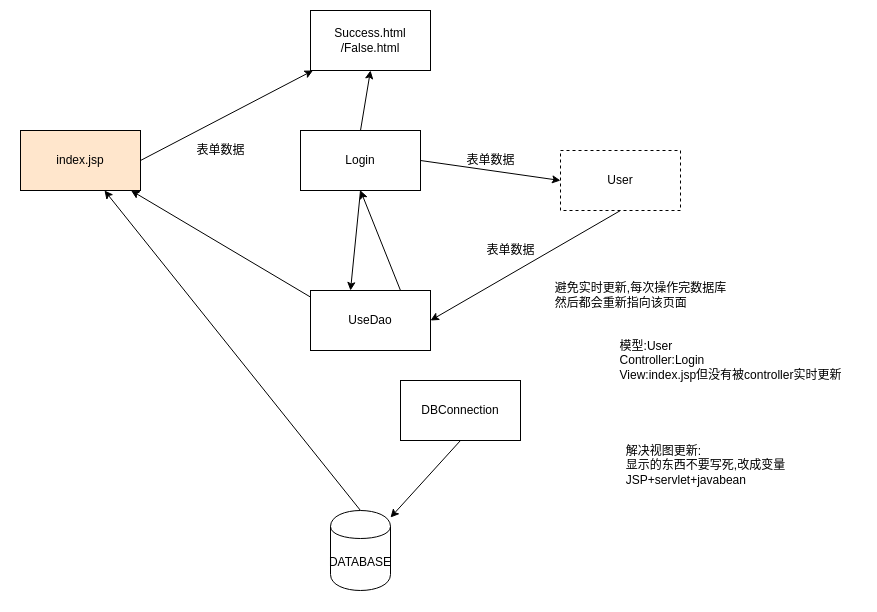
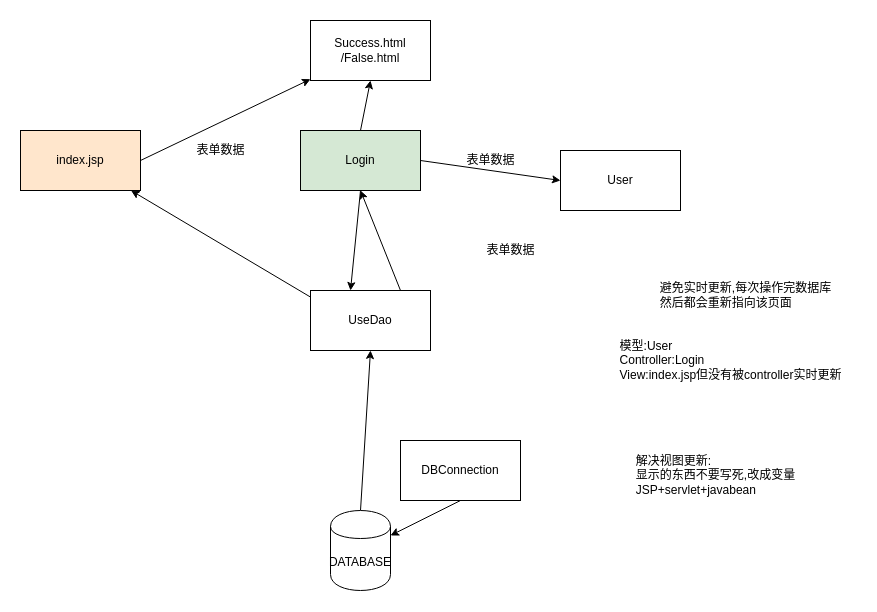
node "Success.html /False.html": moved (371, 41) -> (371, 51)
node "Login": fillcolor #ffffff -> #d5e8d4
node "User": style dashed -> solid
edge "User" -> "UseDao": removed
node "避免实时更新,每次操作完数据库 然后都会重新指向该页面": moved (641, 296) -> (746, 296)
edge "DATABASE" -> "index.jsp": now "DATABASE" -> "UseDao"
node "DBConnection": moved (461, 411) -> (461, 471)
node "解决视图更新: 显示的东西不要写死,改成变量 JSP+servlet+javabean": moved (706, 466) -> (716, 476)
